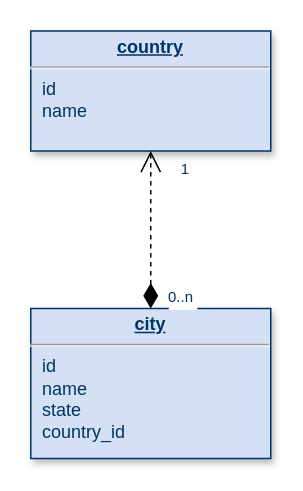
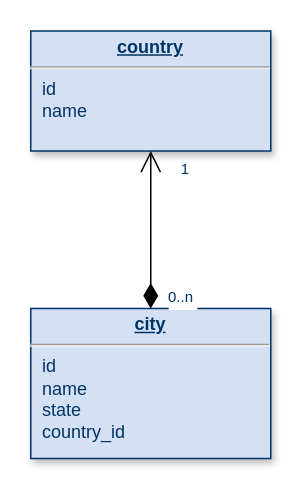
edge "country id name" -- "city id name state country_id": style dashed -> solid
